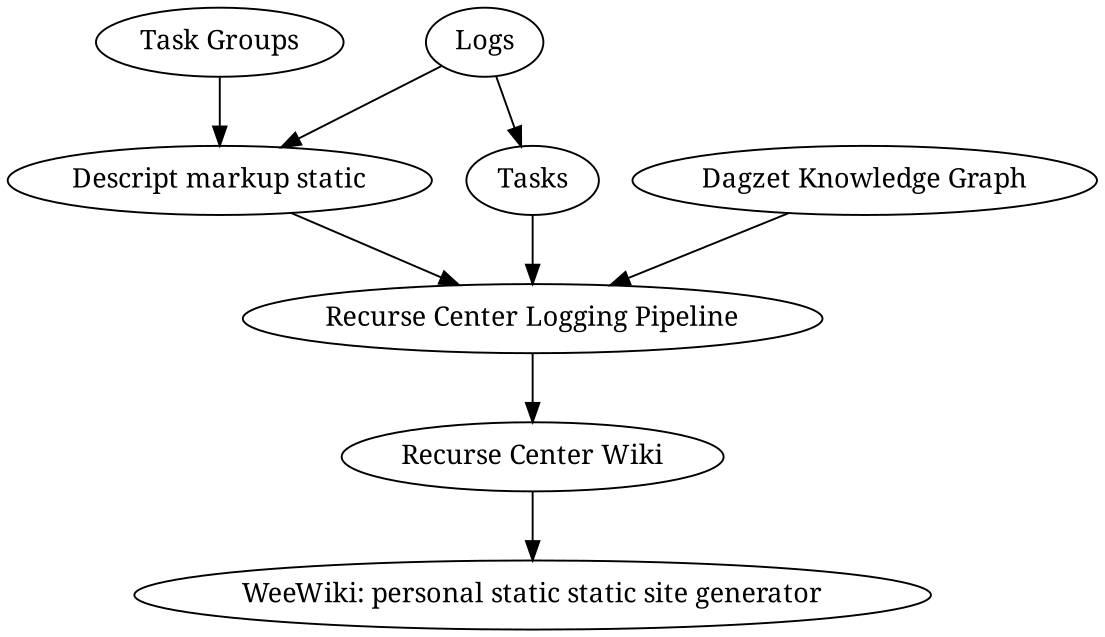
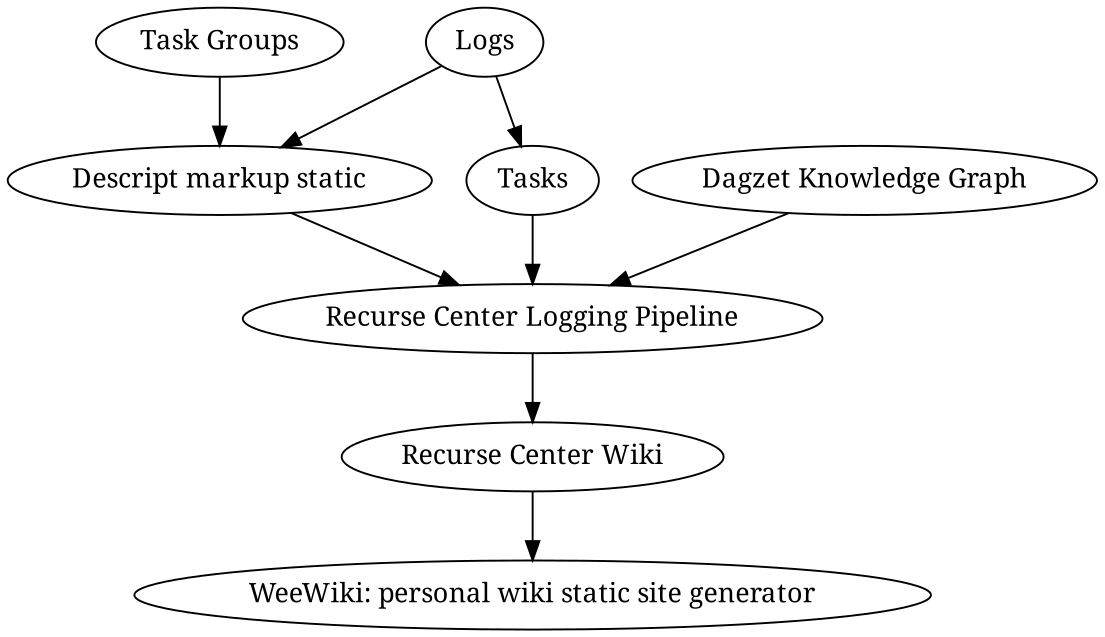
node "WeeWiki: personal static static site generator": label "WeeWiki: personal static static site generator" -> "WeeWiki: personal wiki static site generator"
